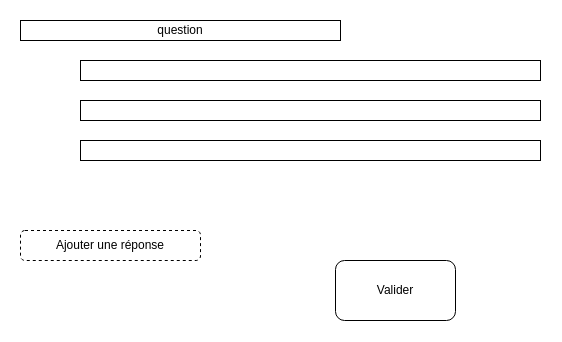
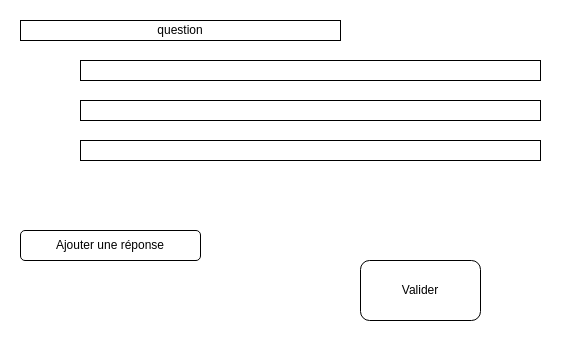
node "Ajouter une réponse": style dashed -> solid
node "Valider": moved (396, 291) -> (421, 291)
